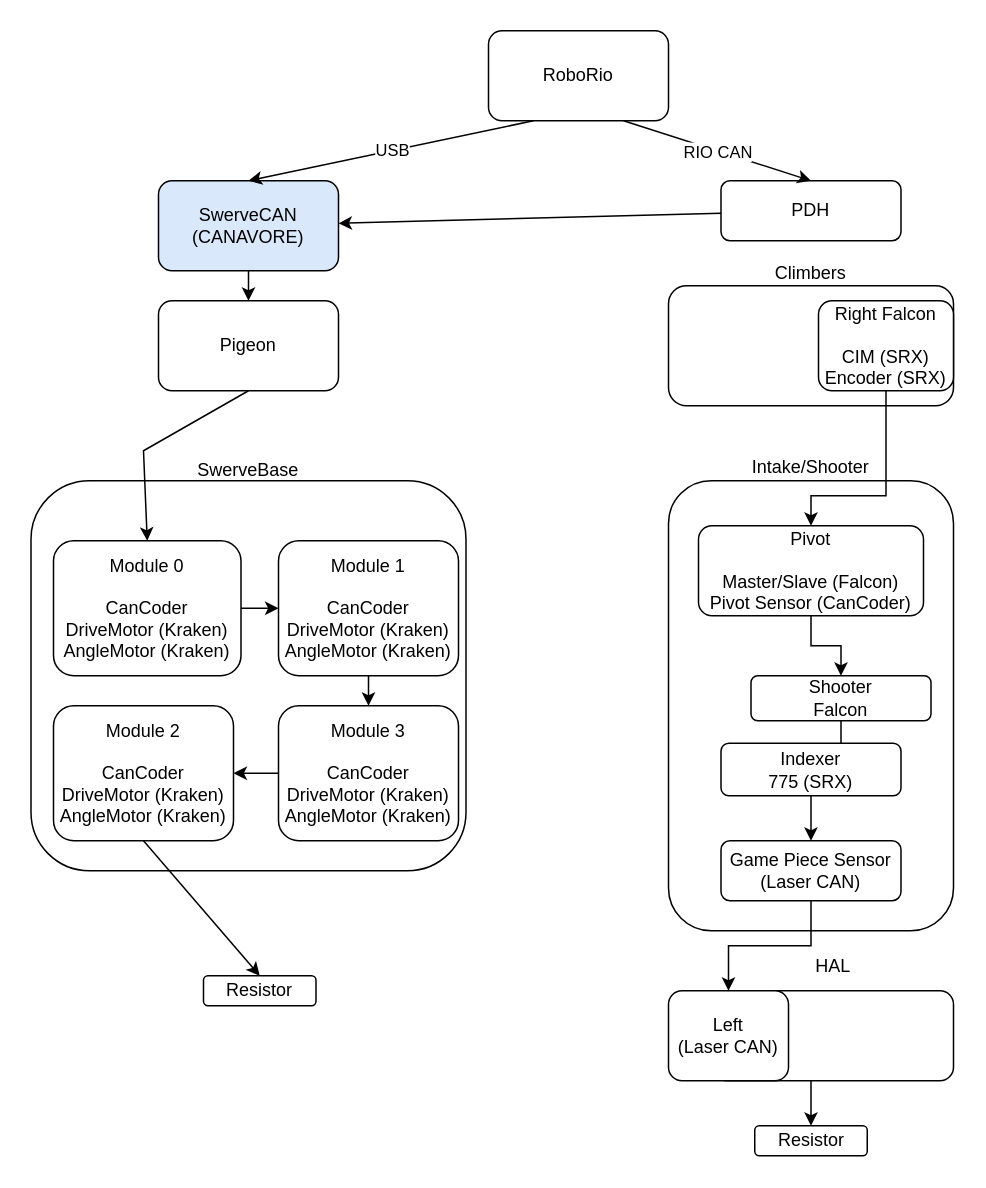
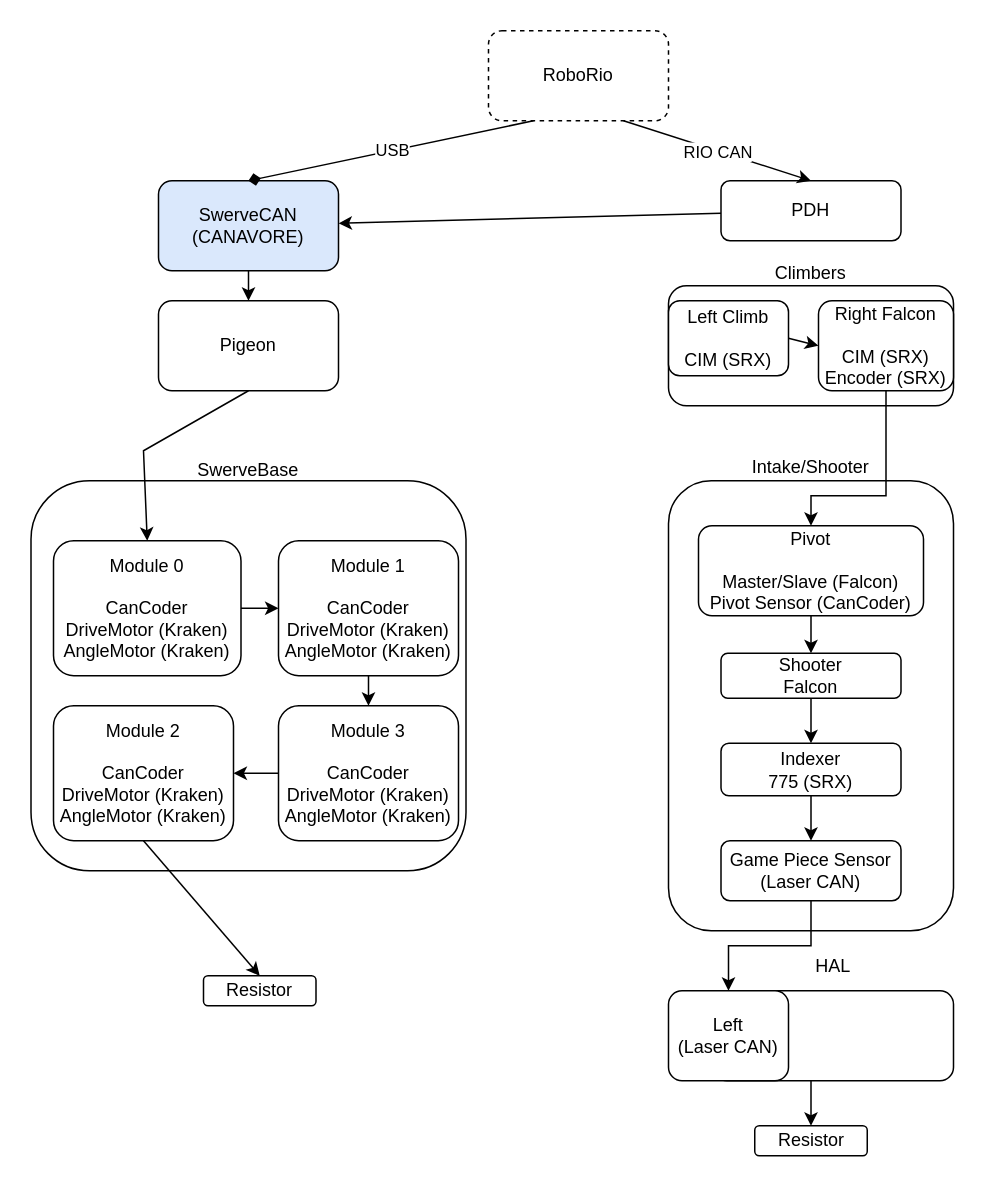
node "RoboRio": style solid -> dashed
edge "RoboRio" -> "SwerveCAN (CANAVORE)": arrowhead classic -> diamond
node "Left Climb CIM (SRX)": added
edge "Left Climb CIM (SRX)" -> "Right Falcon CIM (SRX) Encoder (SRX)": added
node "Shooter Falcon": moved (841, 698) -> (811, 676)
